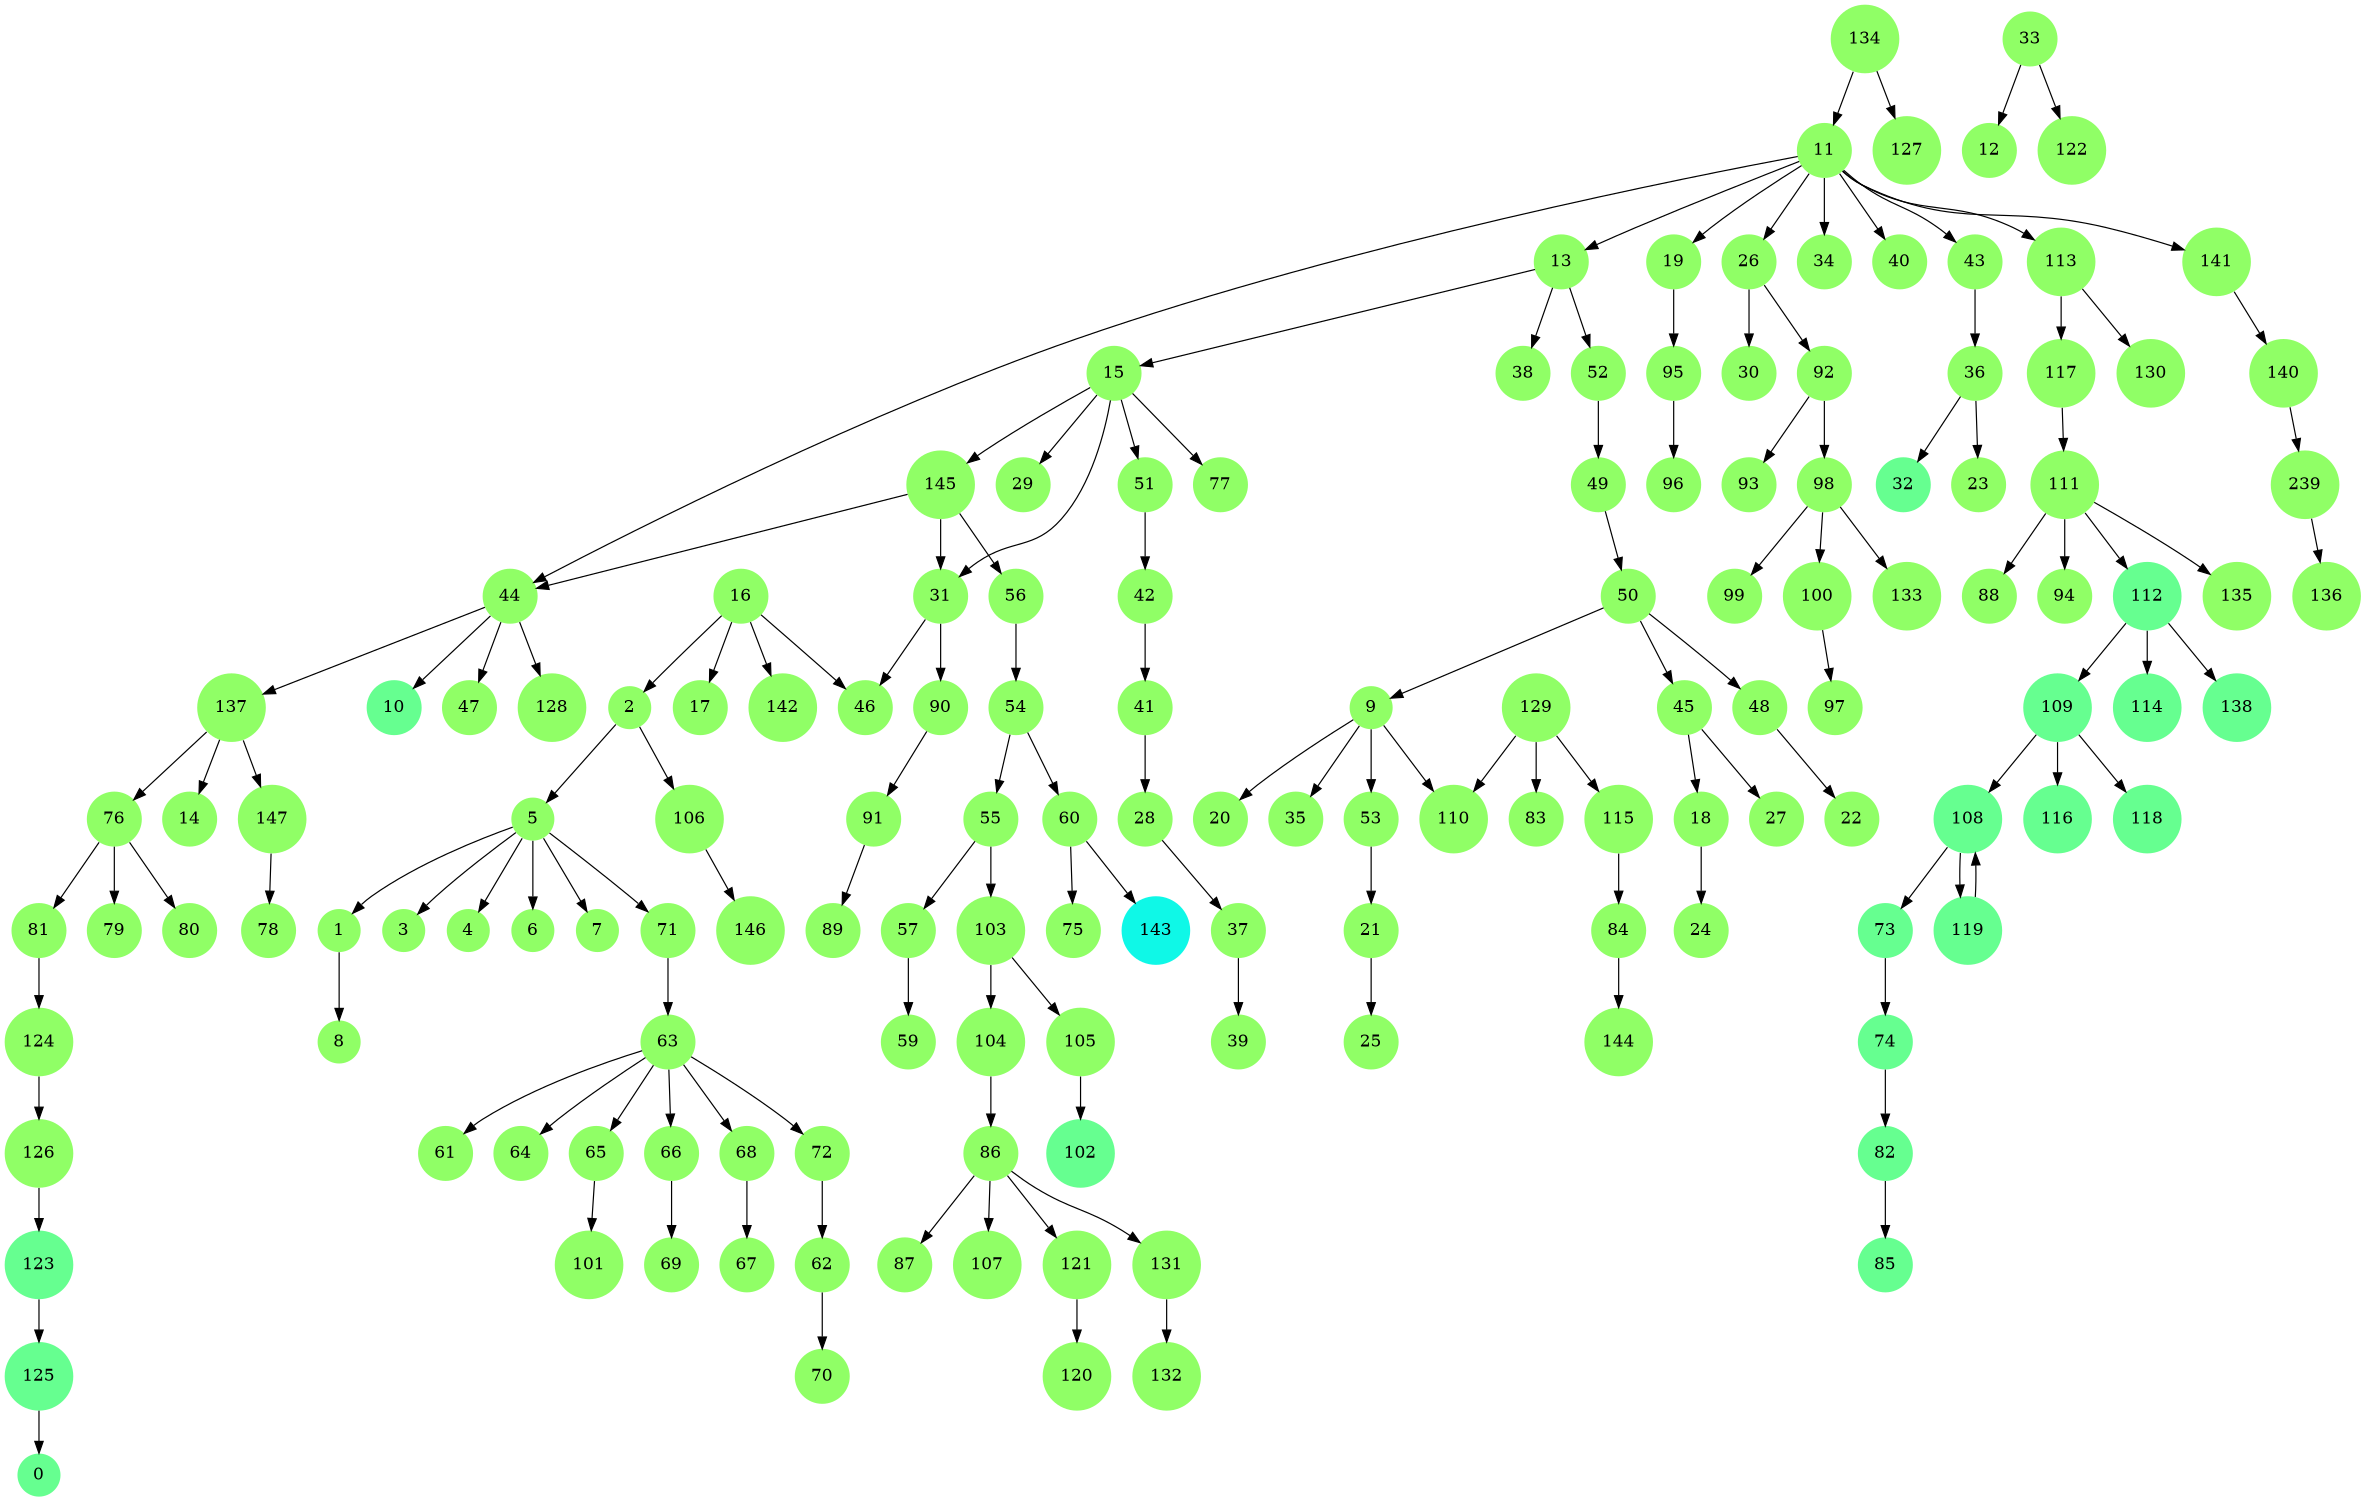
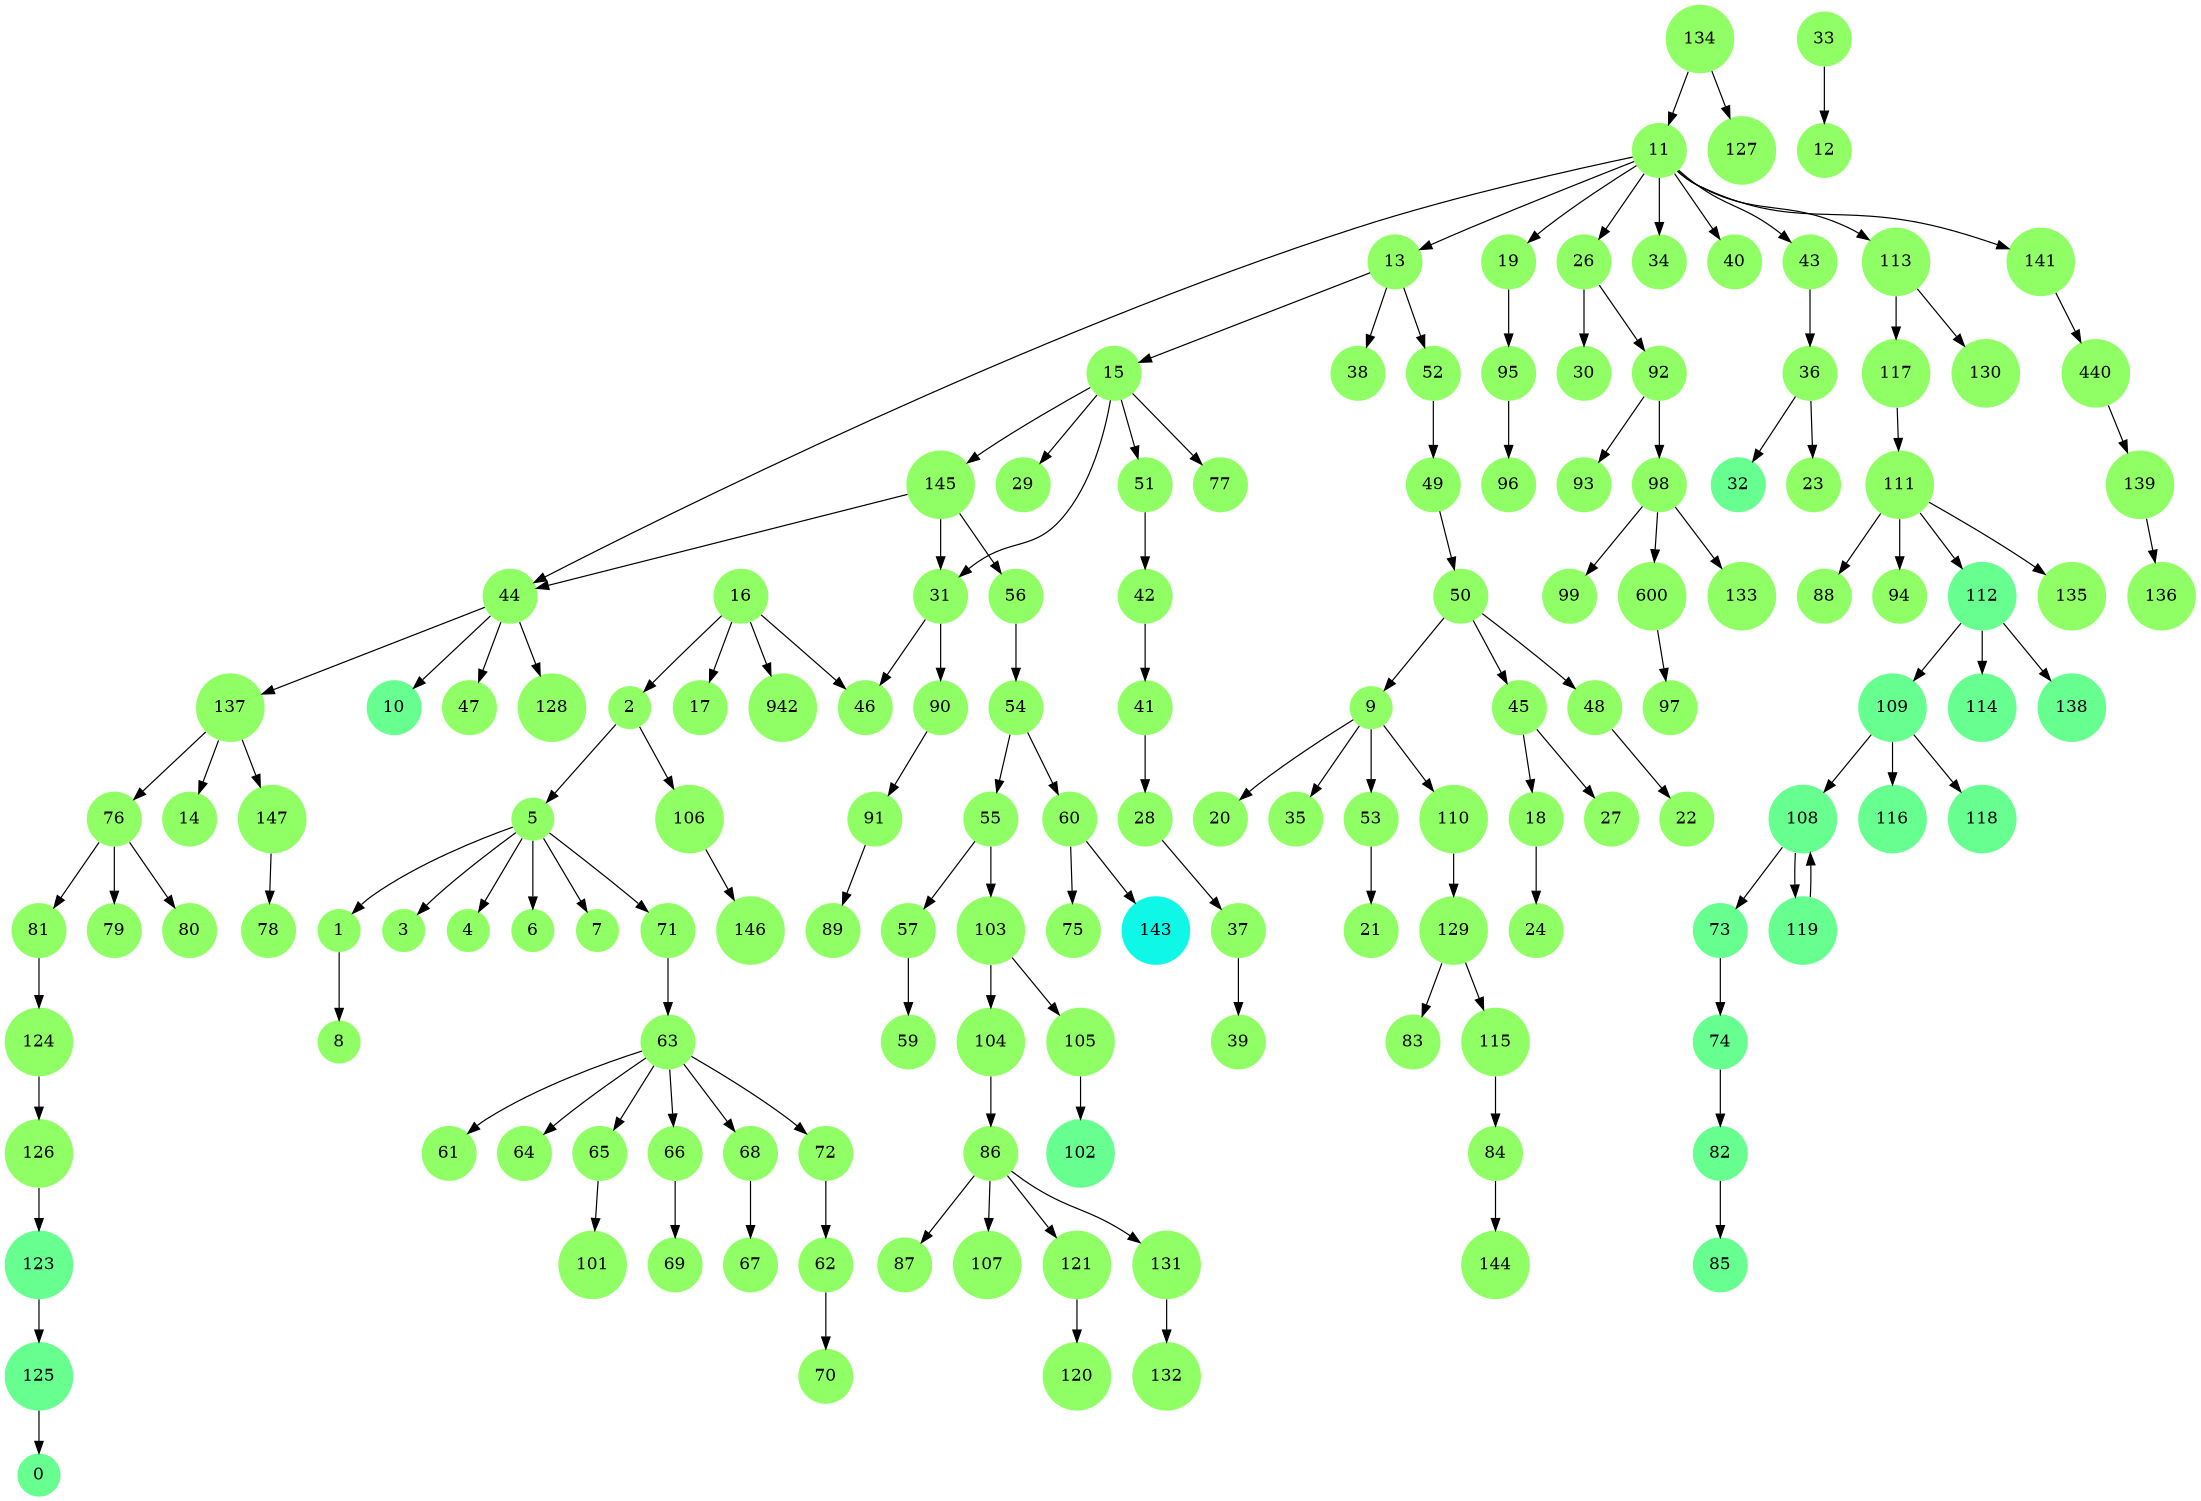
node "122": removed
node "140": label "140" -> "440"
node "239": label "239" -> "139"
node "100": label "100" -> "600"
node "142": label "142" -> "942"
edge "129" -> "110": reversed
node "25": removed
